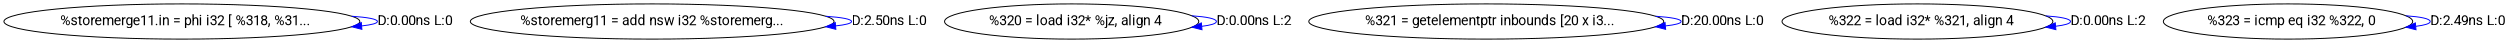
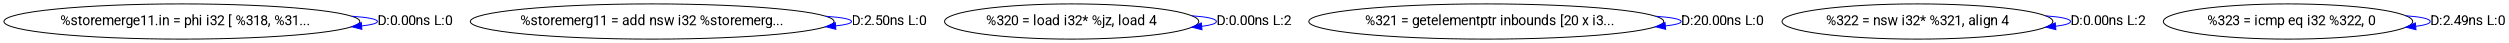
node "%320 = load i32* %jz, align 4": label "%320 = load i32* %jz, align 4" -> "%320 = load i32* %jz, load 4"
node "%322 = load i32* %321, align 4": label "%322 = load i32* %321, align 4" -> "%322 = nsw i32* %321, align 4"
